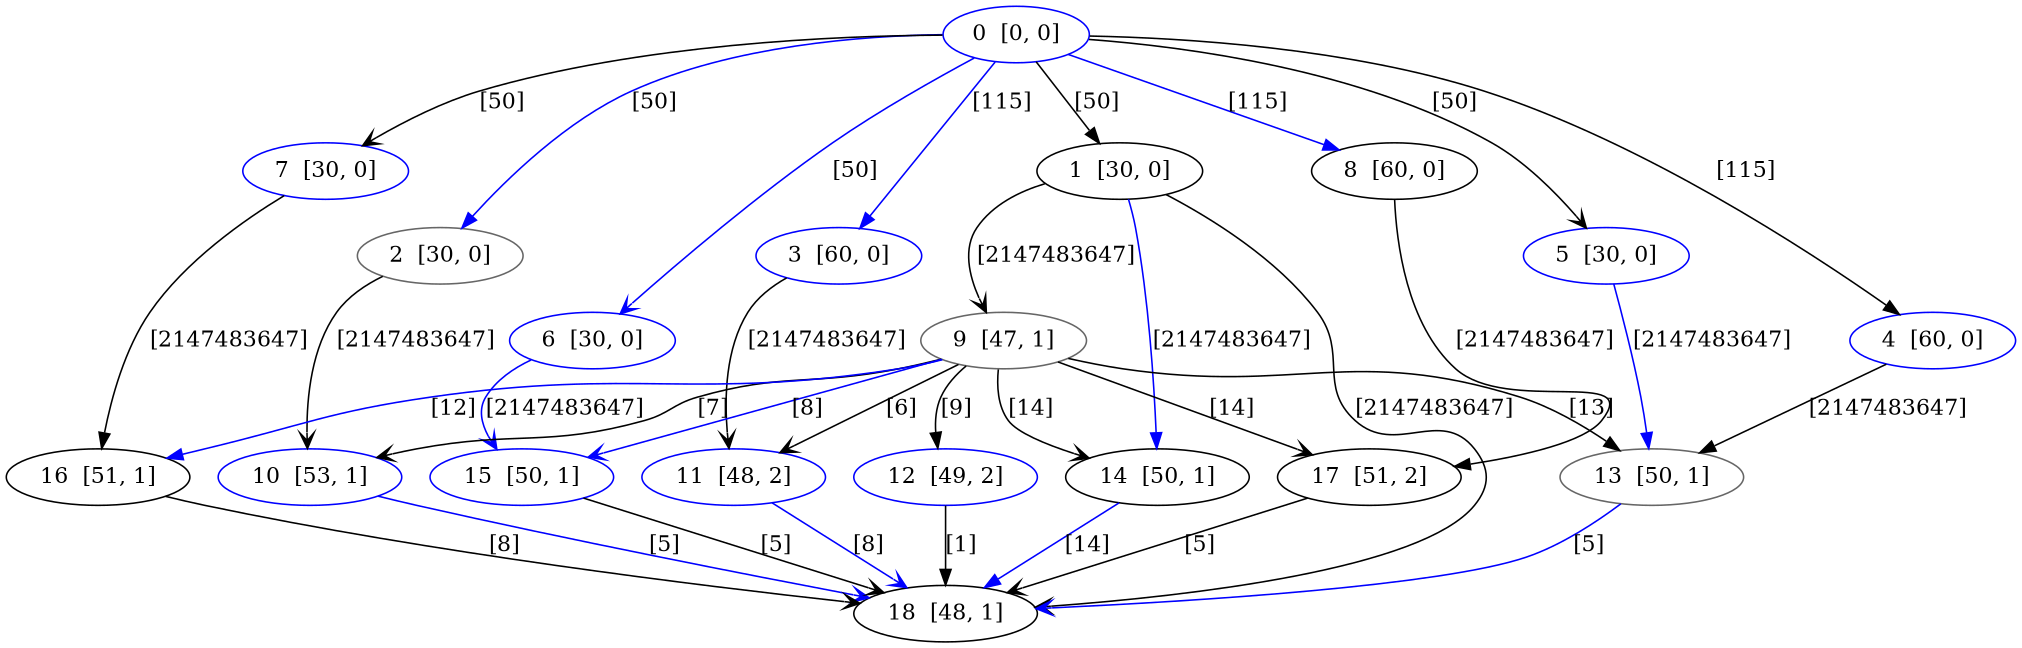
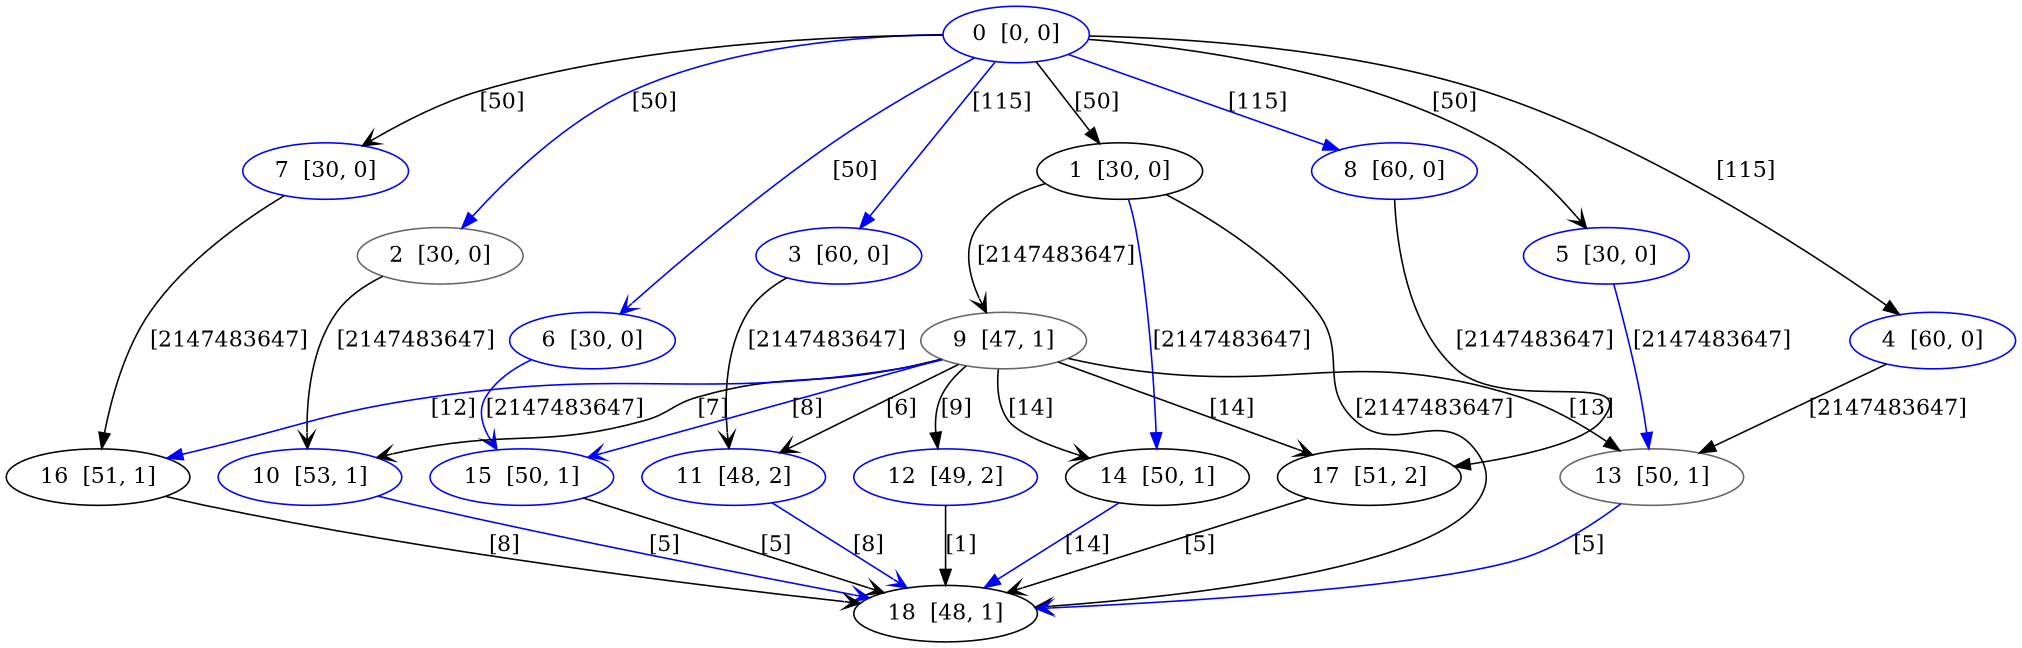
node "8  [60, 0]": color black -> blue
